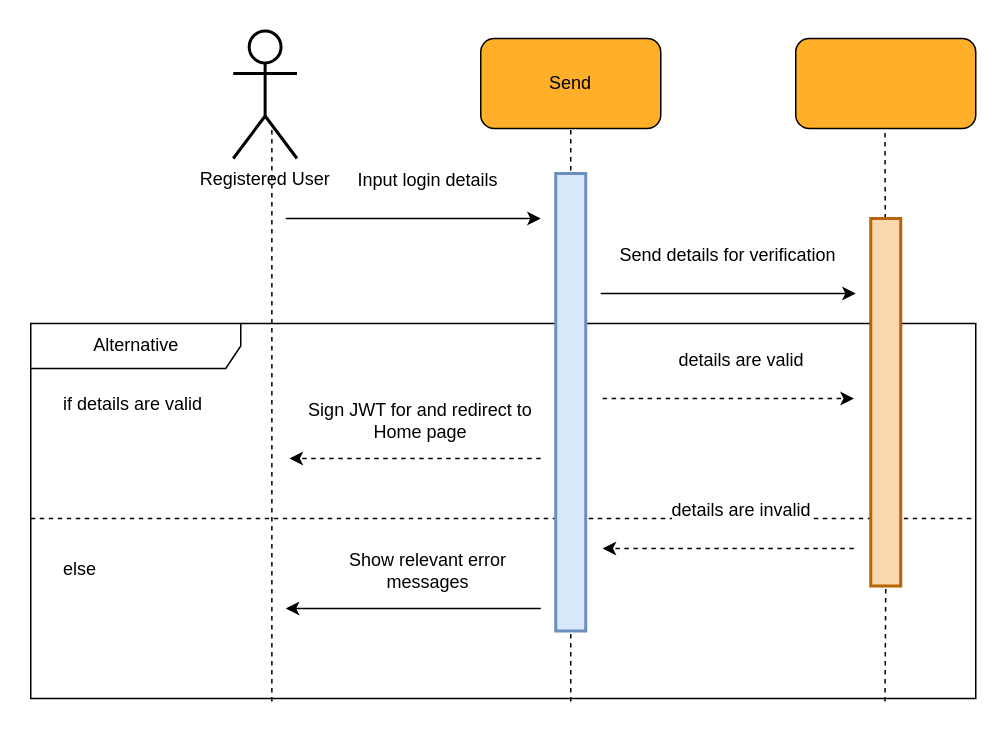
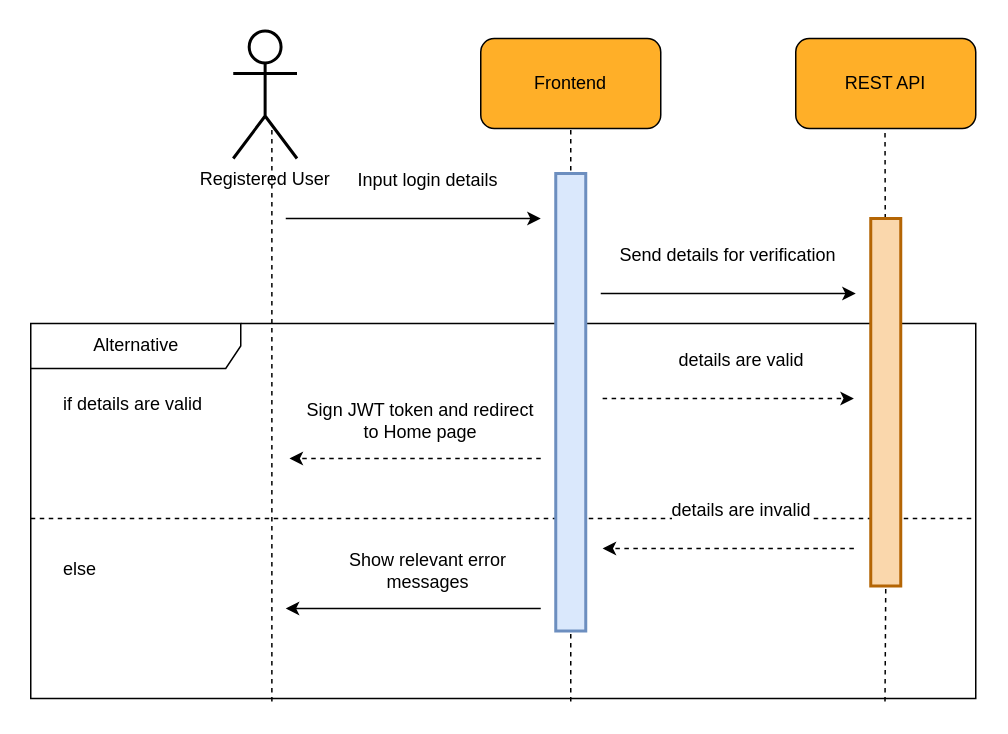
node "Send": label "Send" -> "Frontend"
node "REST API": added
node "Sign JWT for and redirect to Home page": label "Sign JWT for and redirect to Home page" -> "Sign JWT token and redirect to Home page"
